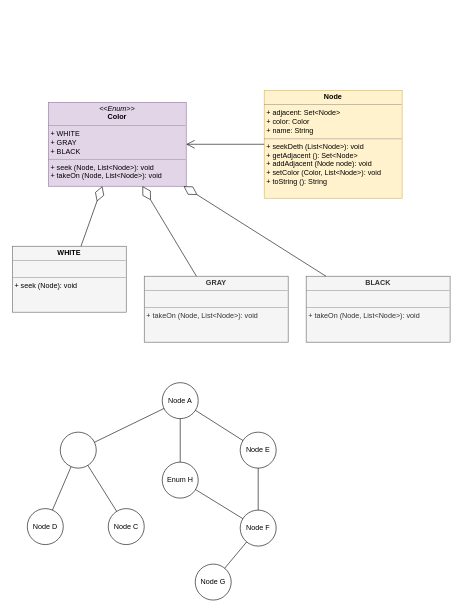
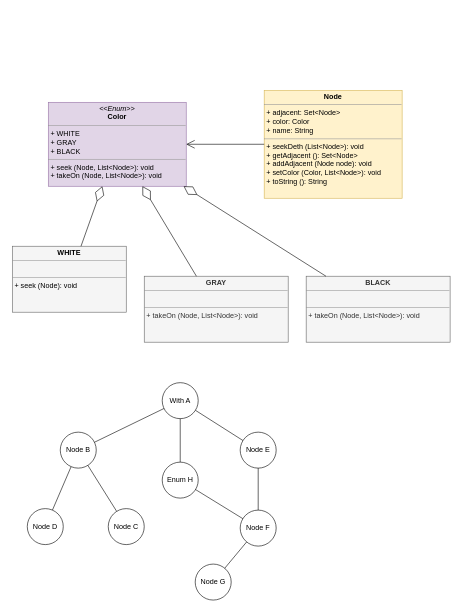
node "Node A": label "Node A" -> "With A"
node "Node B": added
